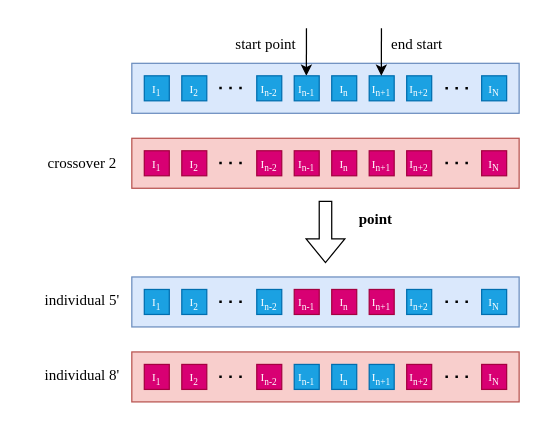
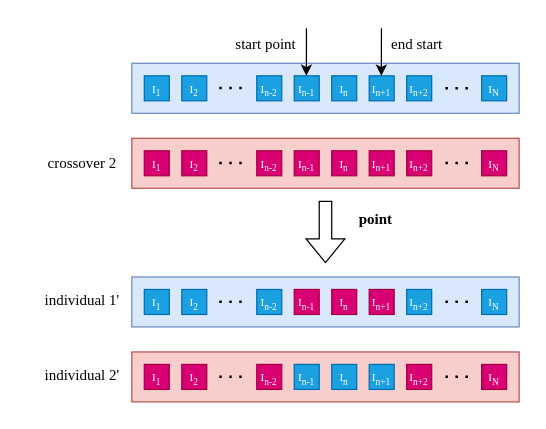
node "individual 5'": label "individual 5'" -> "individual 1'"
node "individual 8'": label "individual 8'" -> "individual 2'"
